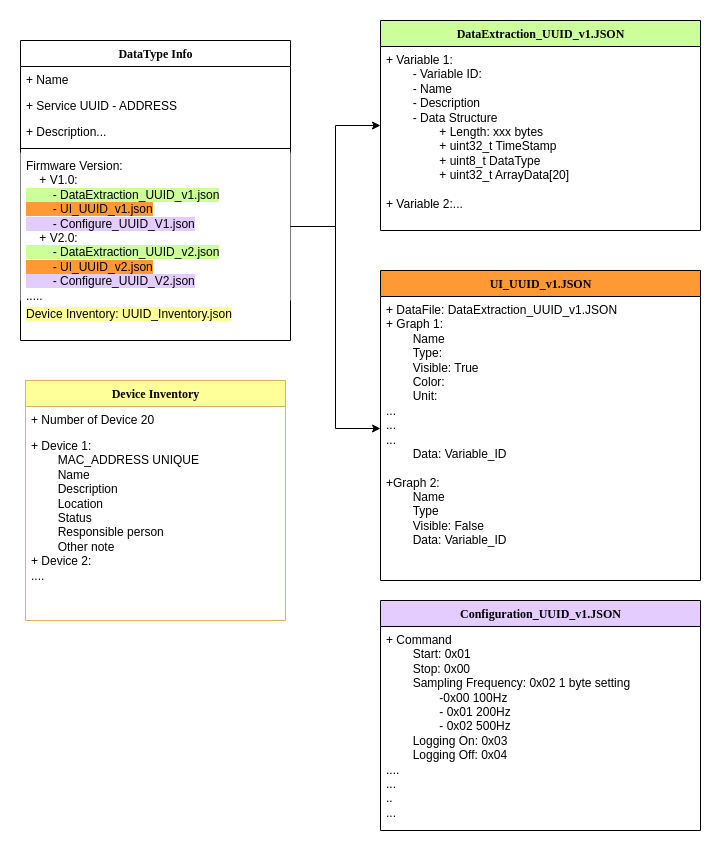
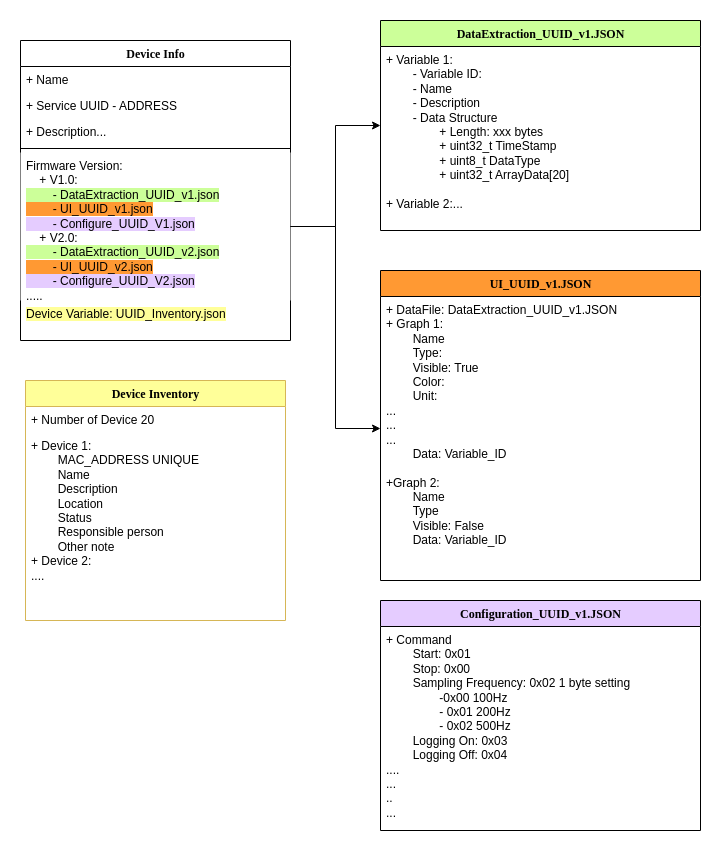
node "DataType Info": label "DataType Info" -> "Device Info"
node "Device Inventory: UUID_Inventory.json": label "Device Inventory: UUID_Inventory.json" -> "Device Variable: UUID_Inventory.json"
